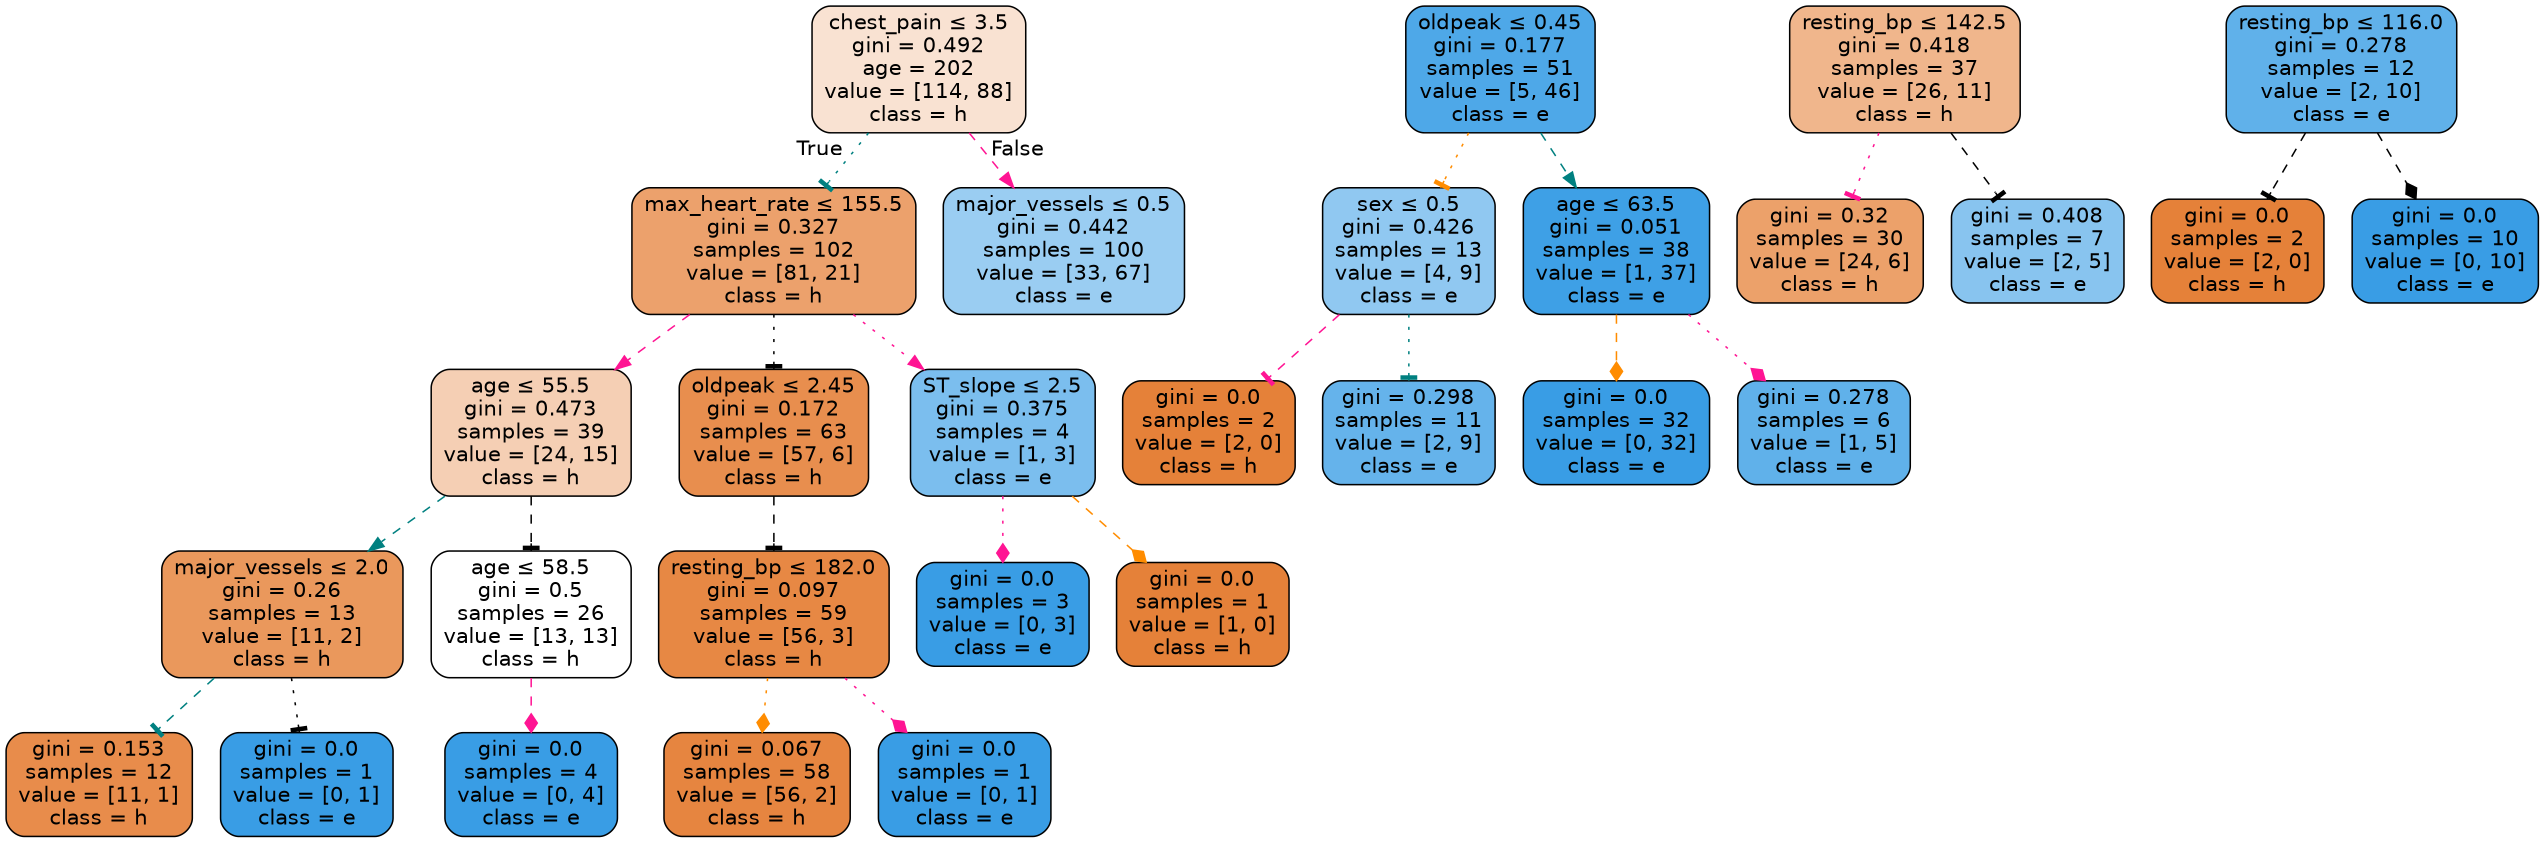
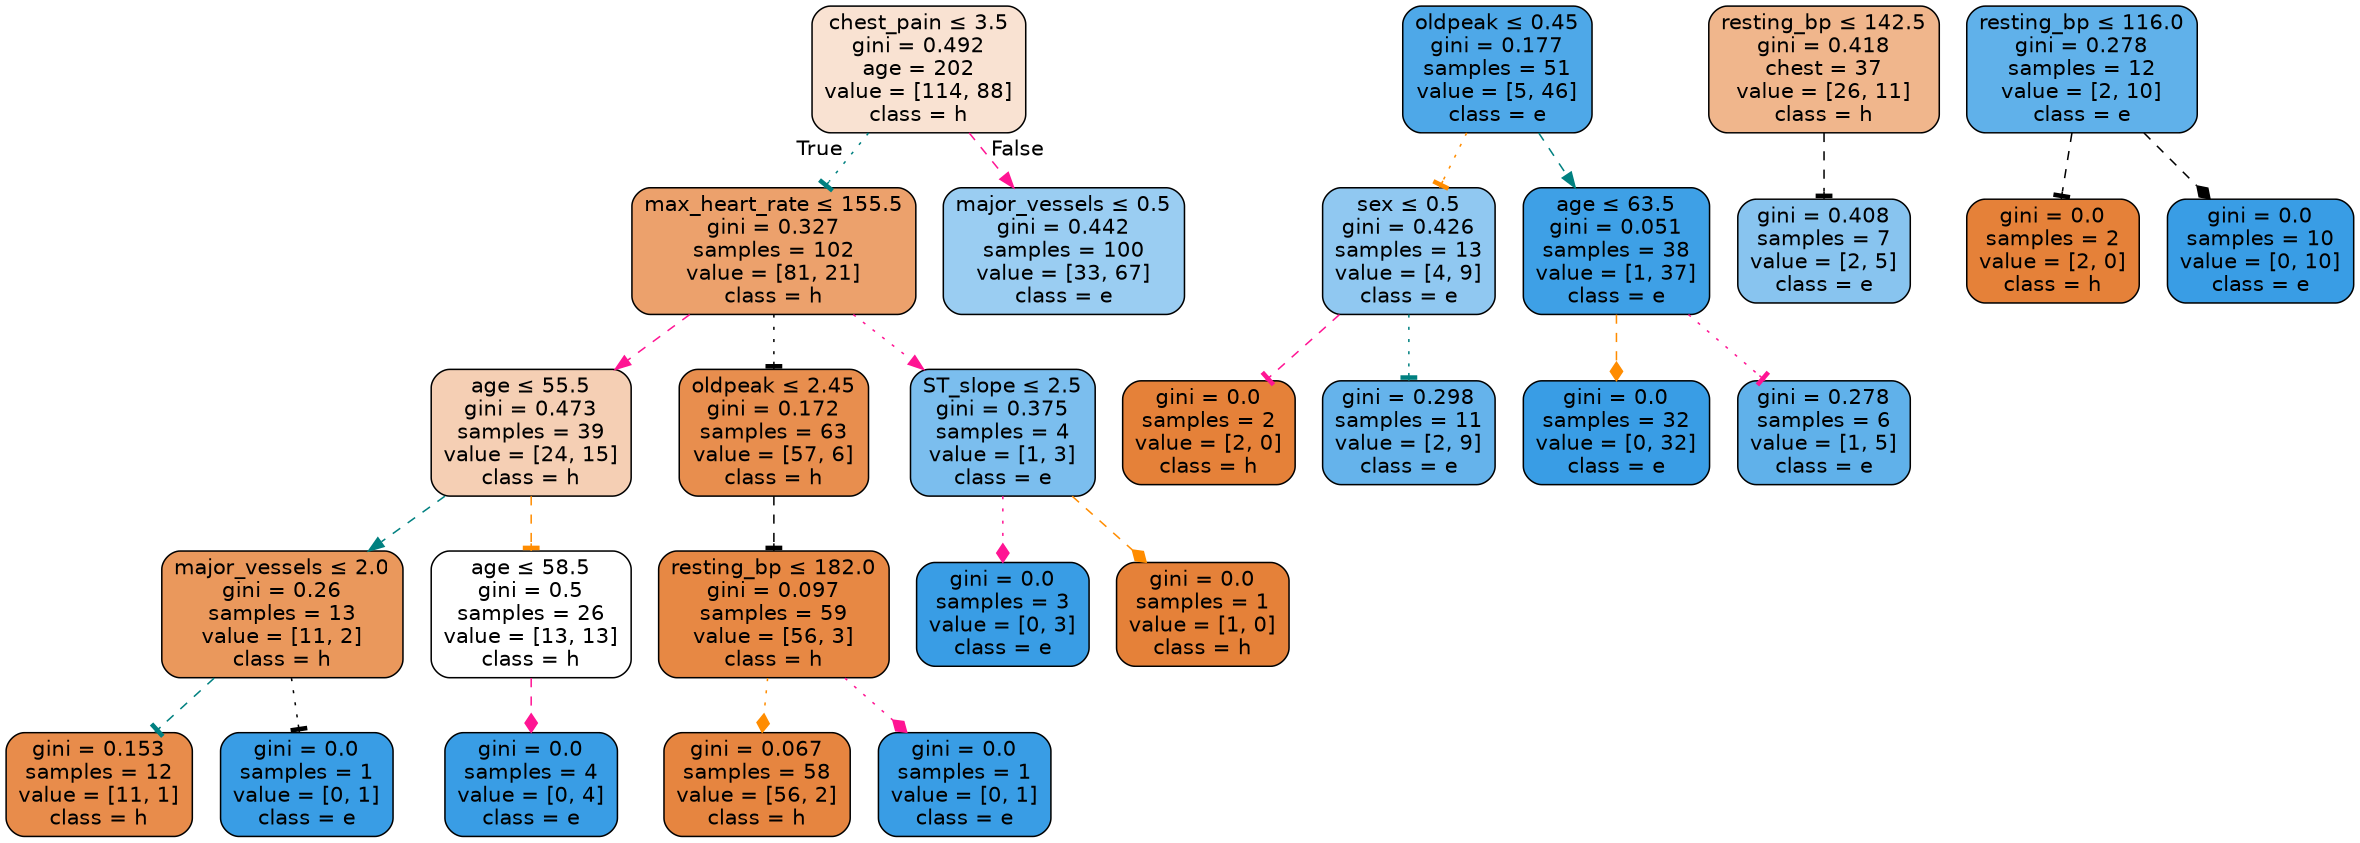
node "resting_bp ≤ 142.5": text "samples = 37" -> "chest = 37"
node "gini = 0.32": removed
edge "age ≤ 63.5" -> "gini = 0.278": arrowhead diamond -> tee
edge "age ≤ 55.5" -> "age ≤ 58.5": color black -> darkorange
